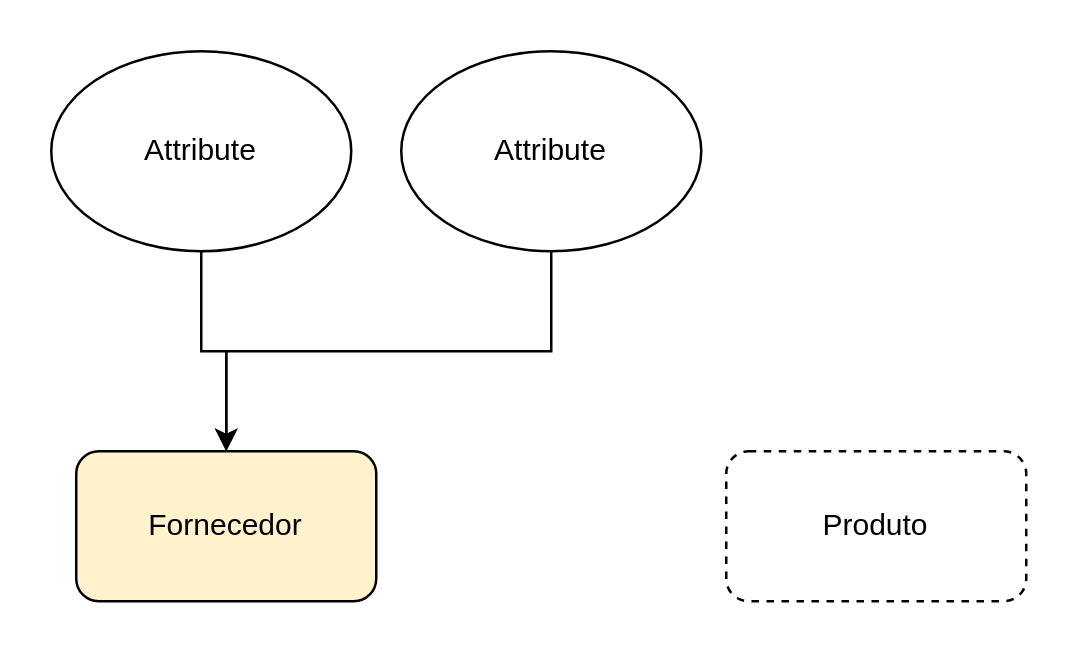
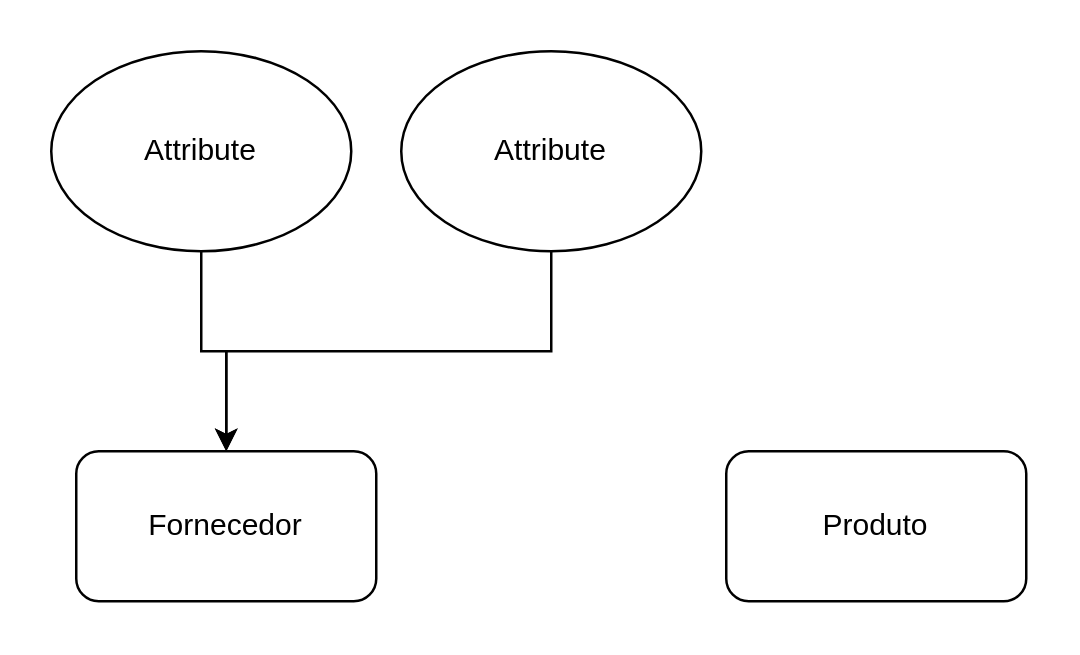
node "Fornecedor": fillcolor #fff2cc -> #ffffff
node "Produto": style dashed -> solid
